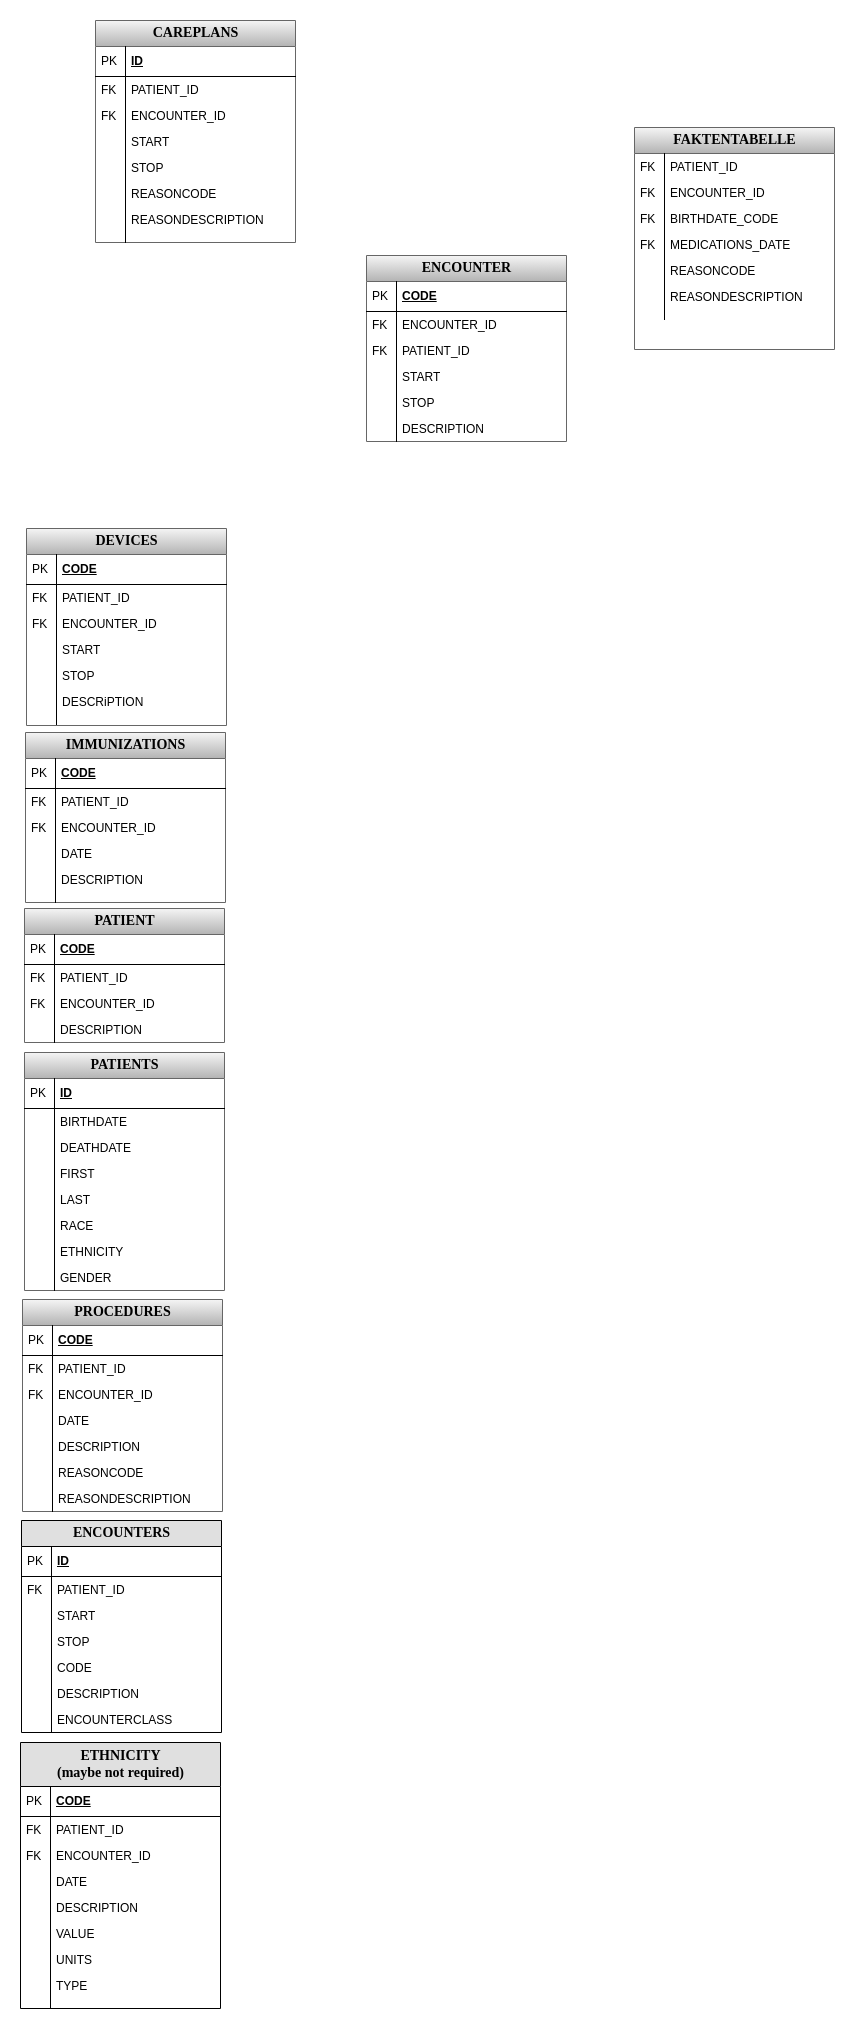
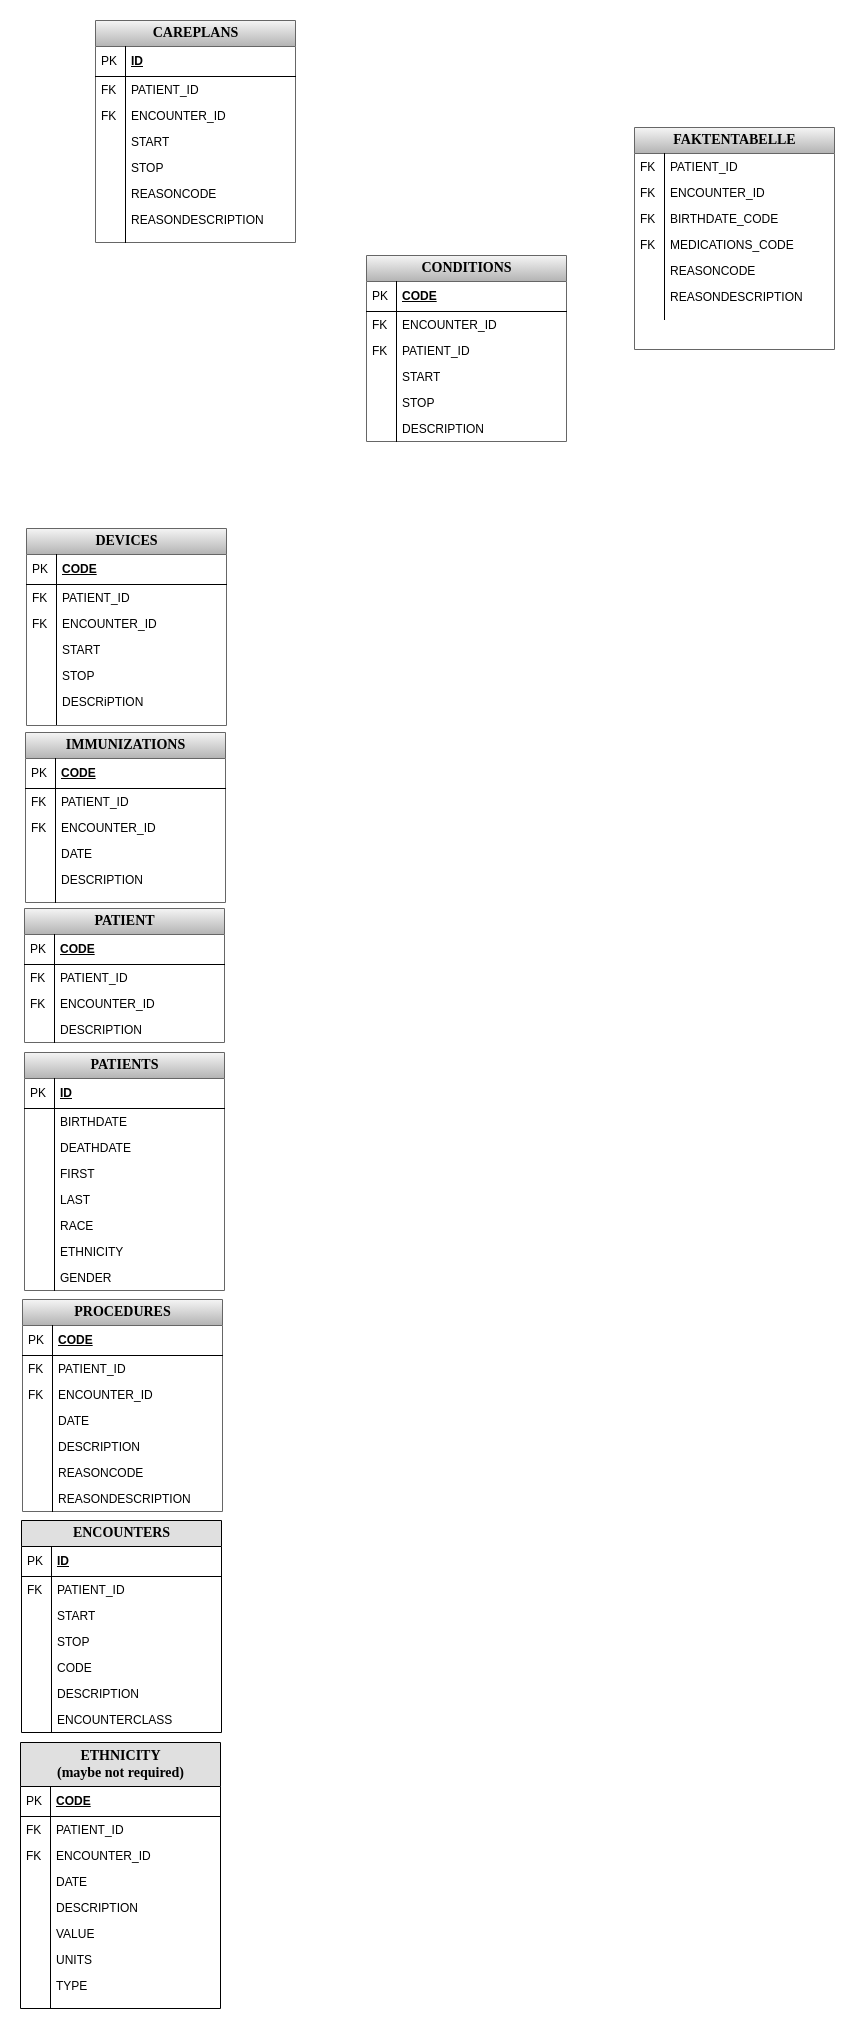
node "MEDICATIONS_DATE": label "MEDICATIONS_DATE" -> "MEDICATIONS_CODE"
node "ENCOUNTER": label "ENCOUNTER" -> "CONDITIONS"
